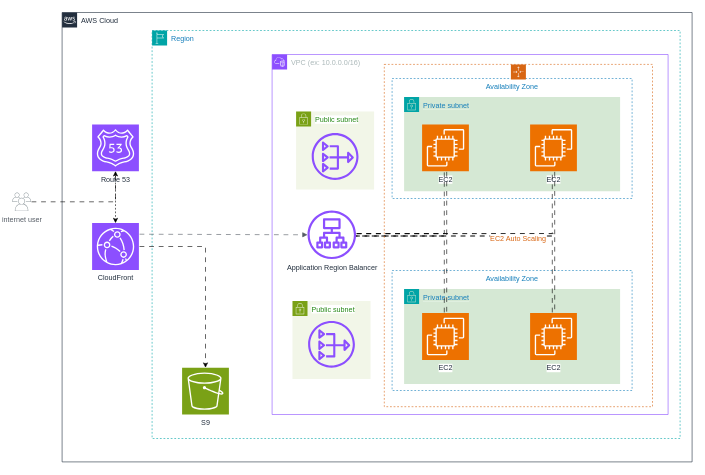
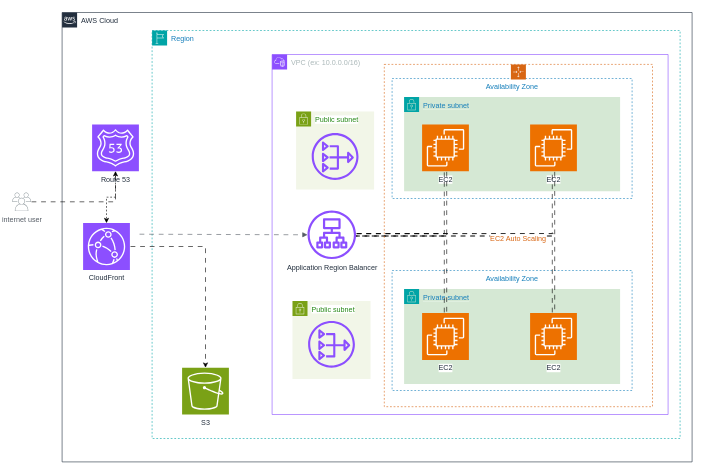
node "CloudFront": moved (116, 246) -> (107, 246)
node "S9": label "S9" -> "S3"
